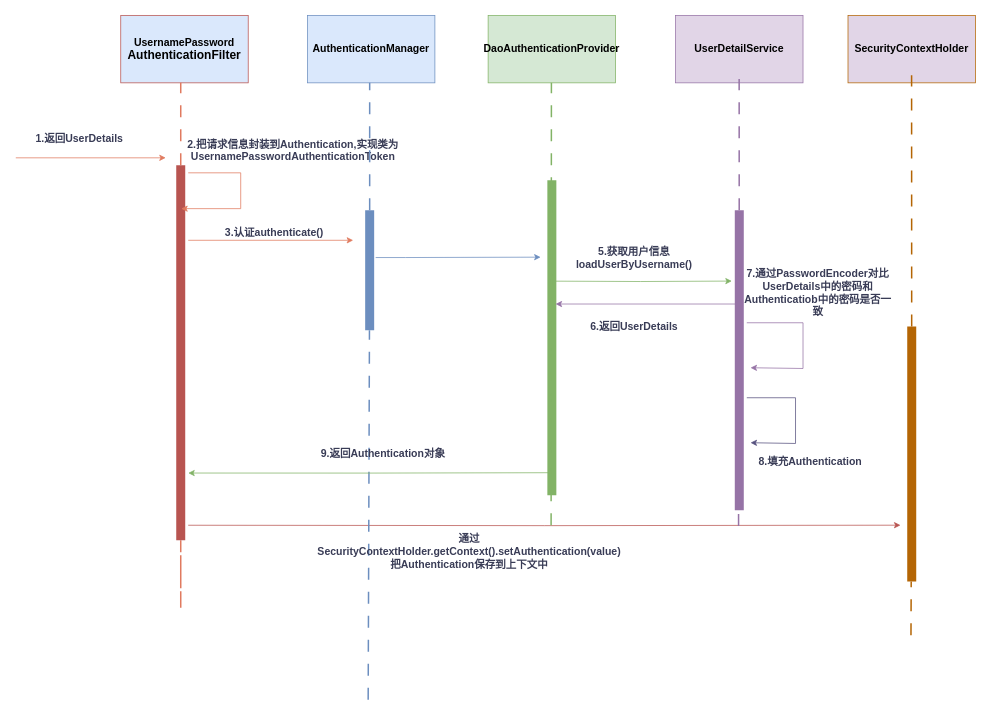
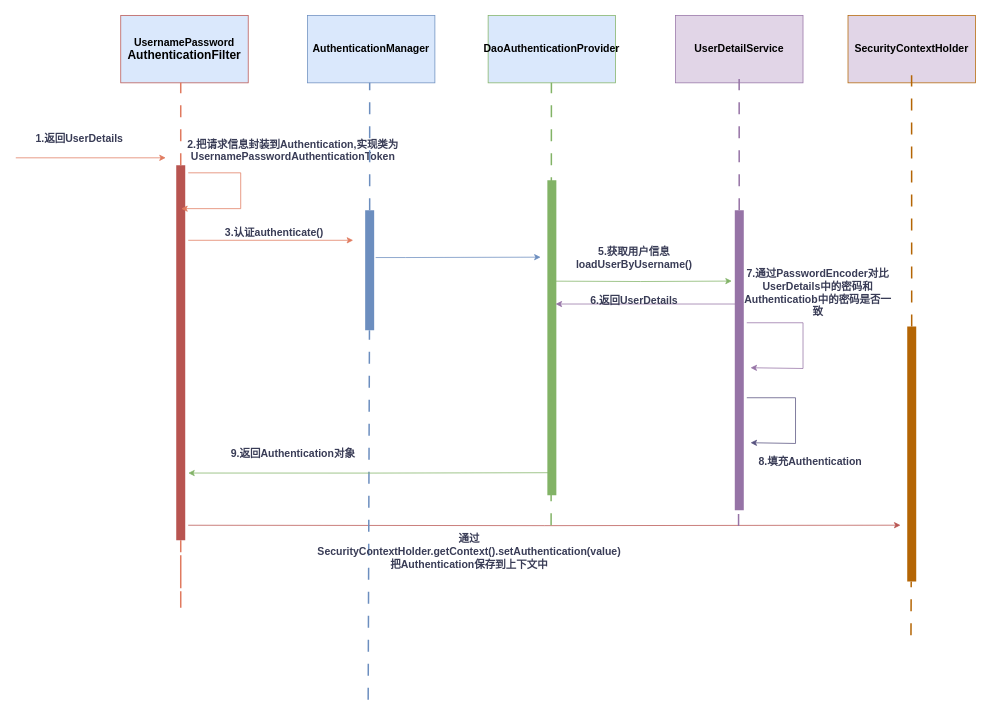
node "DaoAuthenticationProvider": fillcolor #d5e8d4 -> #dae8fc
node "6.返回UserDetails": moved (634, 327) -> (634, 300)
node "9.返回Authentication对象": moved (383, 454) -> (293, 454)
